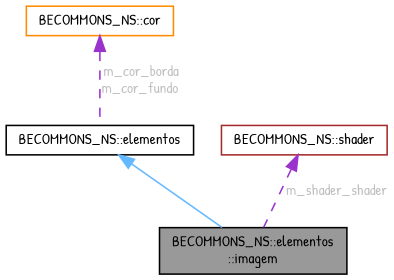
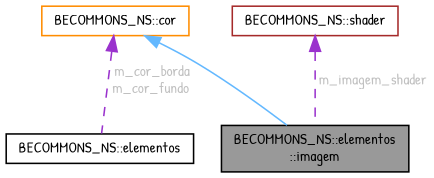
edge "BECOMMONS_NS::elementos ::imagem" -> "BECOMMONS_NS::shader": label " m_shader_shader" -> " m_imagem_shader"
edge "BECOMMONS_NS::elementos ::imagem" -> "BECOMMONS_NS::elementos": now "BECOMMONS_NS::elementos ::imagem" -> "BECOMMONS_NS::cor"
